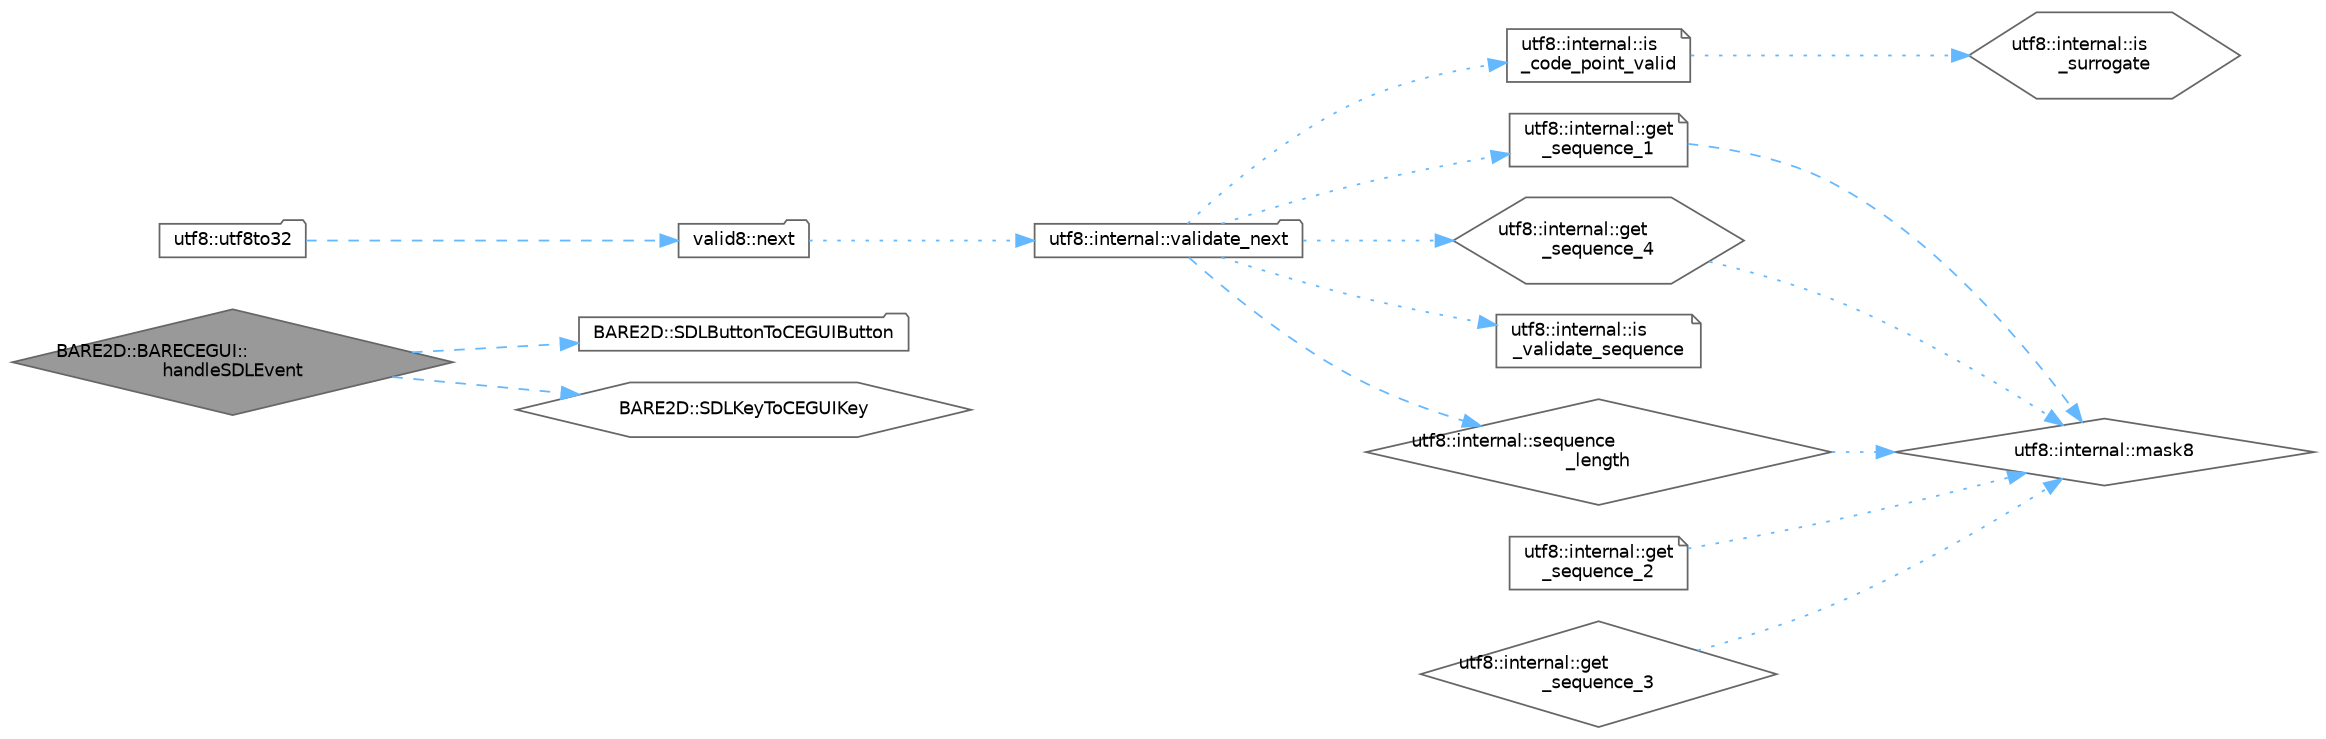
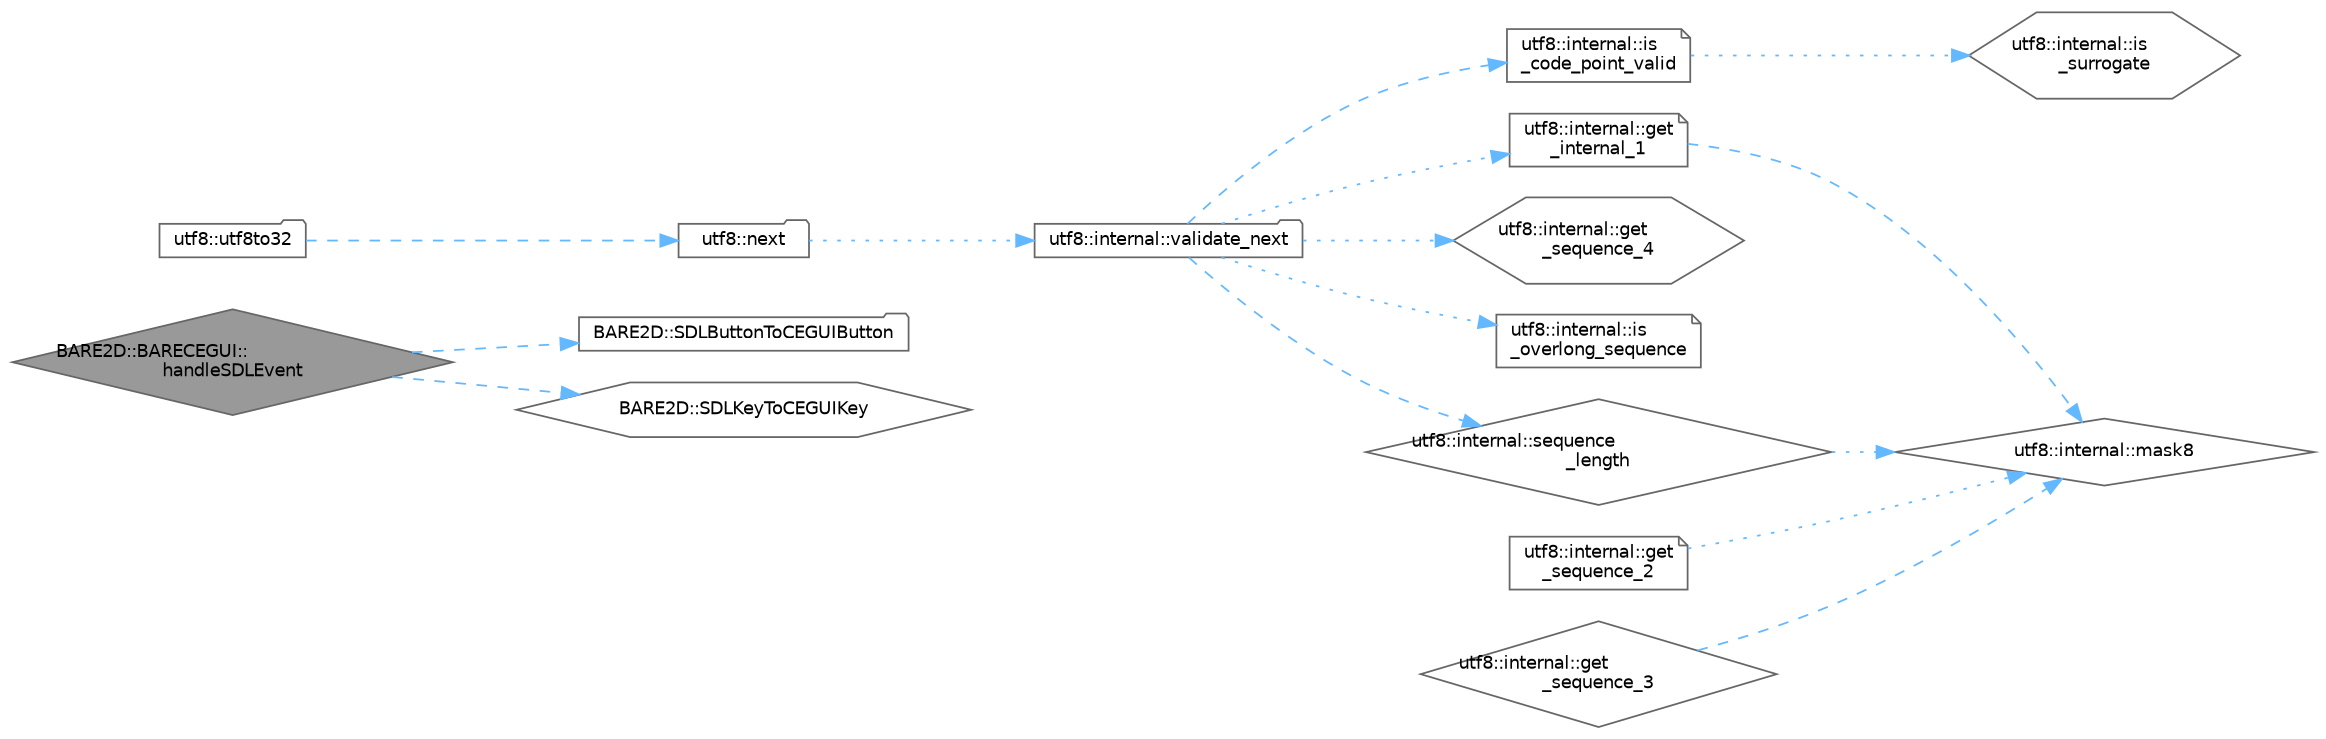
edge "utf8::internal::validate_next" -> "utf8::internal::is _code_point_valid": style dotted -> dashed
node "utf8::internal::get _sequence_1": label "utf8::internal::get _sequence_1" -> "utf8::internal::get _internal_1"
node "valid8::next": label "valid8::next" -> "utf8::next"
edge "utf8::internal::get _sequence_4" -> "utf8::internal::mask8": removed
node "utf8::internal::is _validate_sequence": label "utf8::internal::is _validate_sequence" -> "utf8::internal::is _overlong_sequence"
edge "utf8::internal::get _sequence_3" -> "utf8::internal::mask8": style dotted -> dashed
